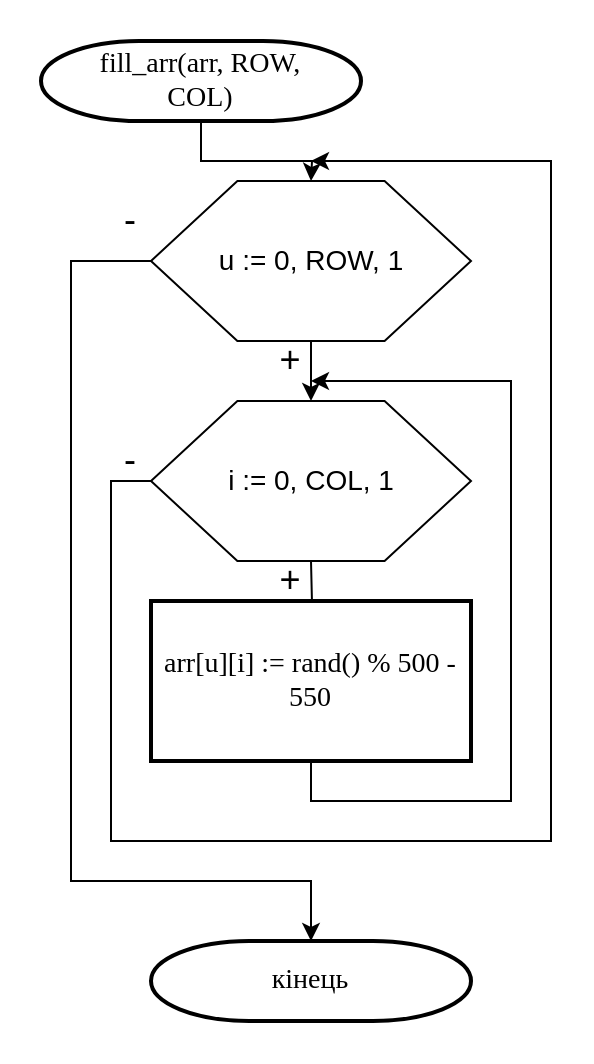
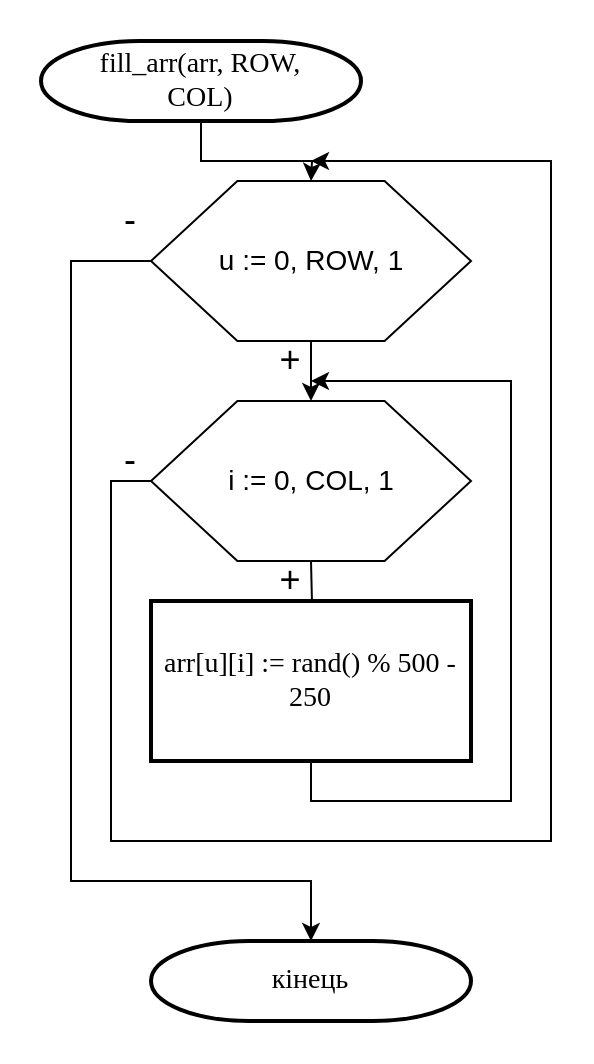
node "arr[u][i] := rand() % 500 - 550": label "arr[u][i] := rand() % 500 - 550" -> "arr[u][i] := rand() % 500 - 250"
